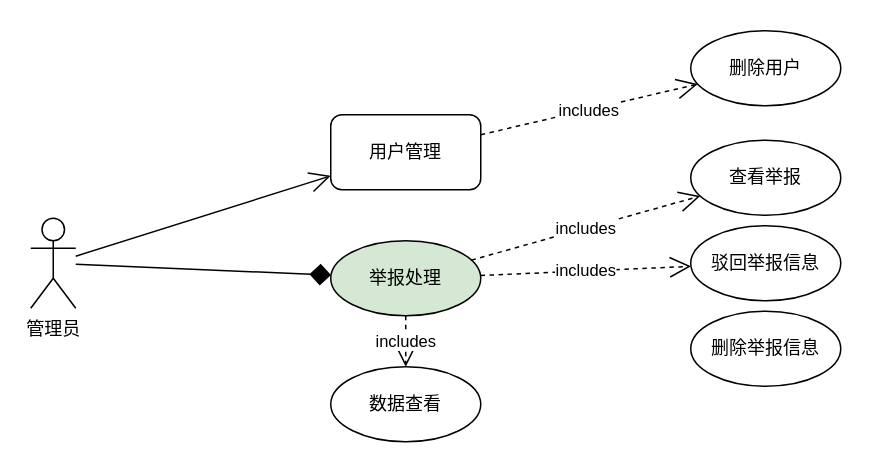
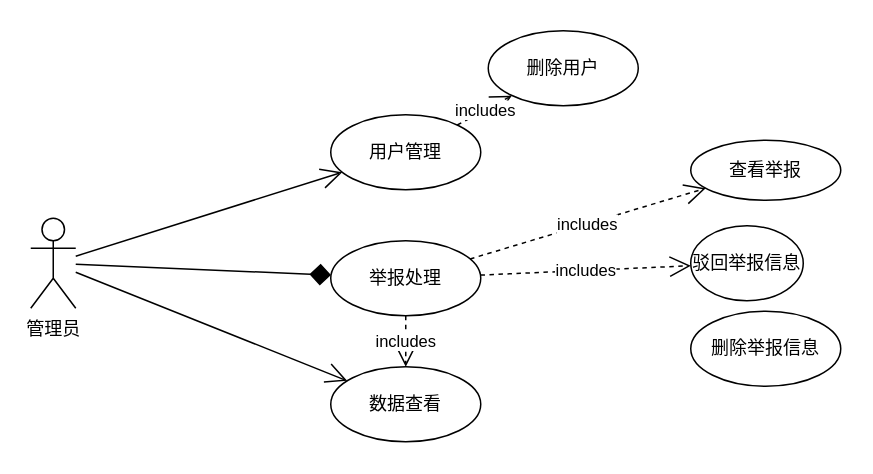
node "删除用户": moved (766, 68) -> (563, 68)
node "用户管理": shape rounded rectangle -> ellipse
node "查看举报": size 150x75 -> 150x60
node "驳回举报信息": size 150x75 -> 113x75
node "举报处理": fillcolor #d5e8d4 -> #ffffff
edge "管理员" -> "数据查看": added
